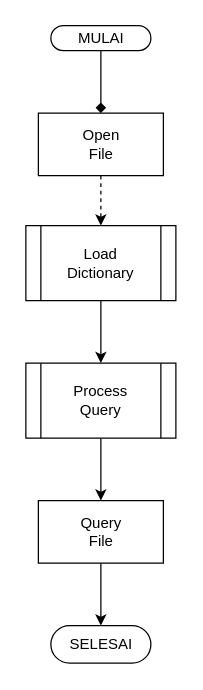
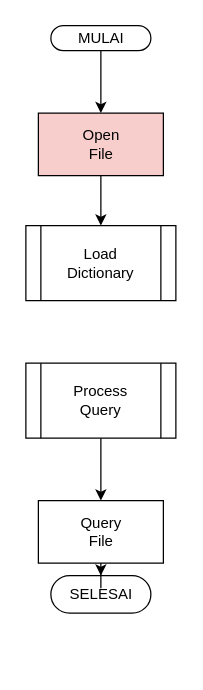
edge "MULAI" -> "Open File": arrowhead diamond -> classic
node "Open File": fillcolor #ffffff -> #f8cecc
edge "Open File" -> "Load Dictionary": style dashed -> solid
edge "Load Dictionary" -> "Process Query": removed
node "SELESAI": moved (101, 644) -> (101, 594)
